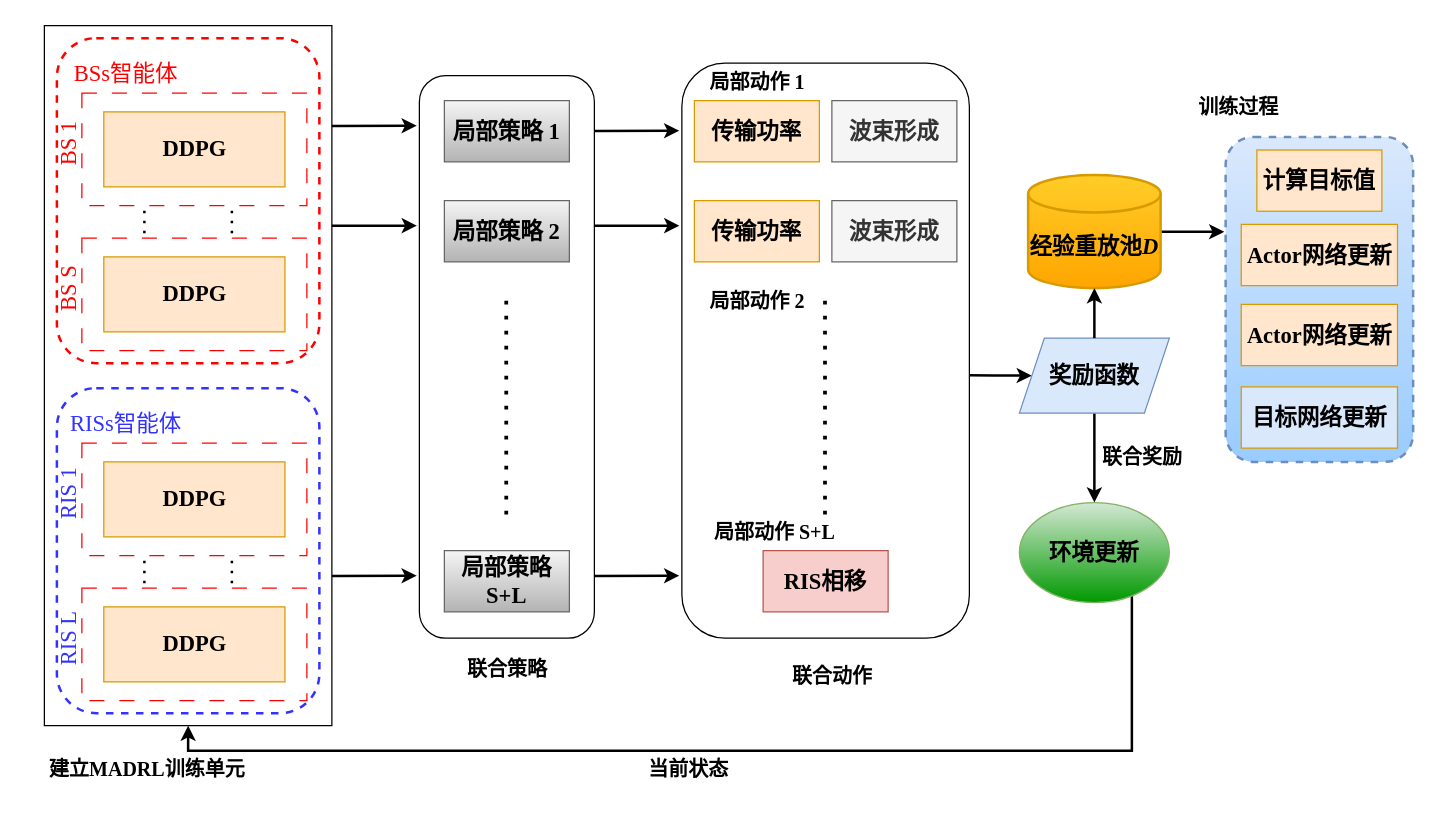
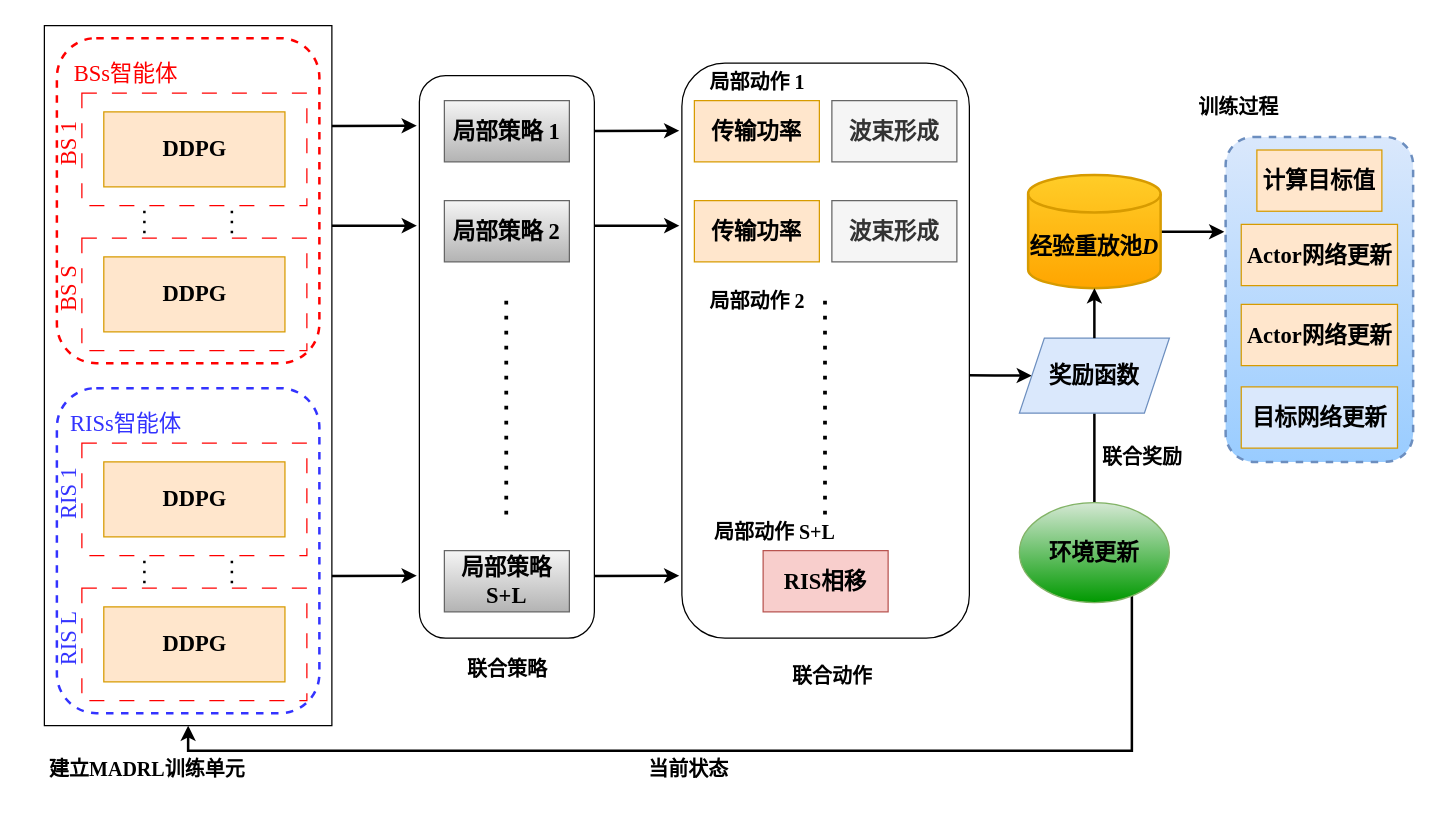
edge "奖励函数" -> "环境更新": arrowhead classic -> none
